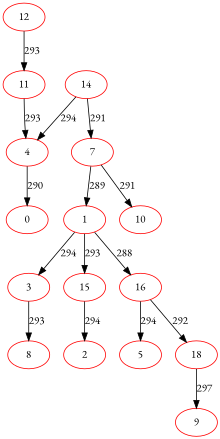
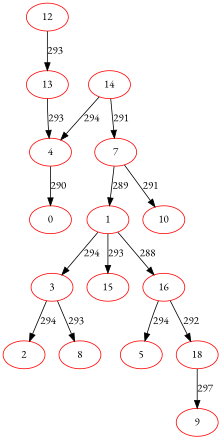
node "11": label "11" -> "13"
edge "15" -> "2": now "3" -> "2"
